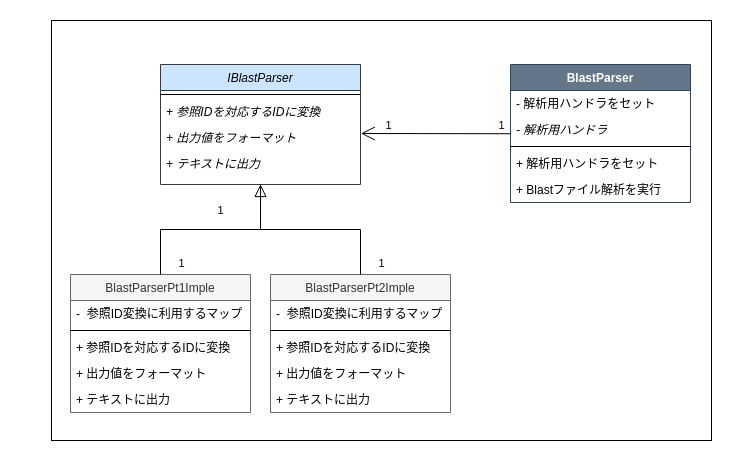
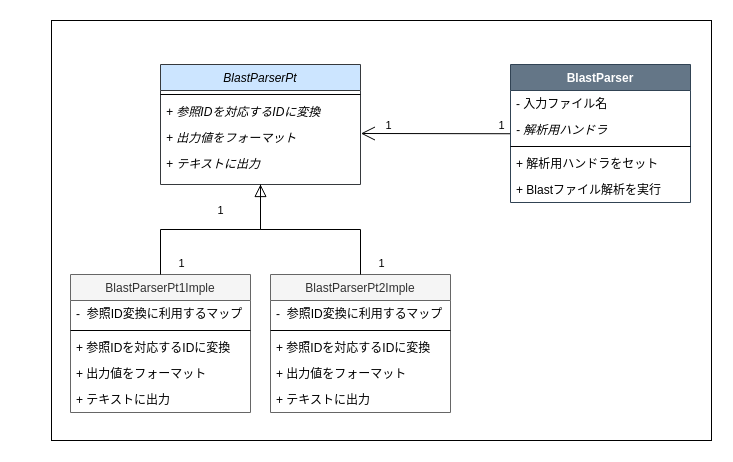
node "IBlastParser": label "IBlastParser" -> "BlastParserPt"
node "- 解析用ハンドラをセット": label "- 解析用ハンドラをセット" -> "- 入力ファイル名"
